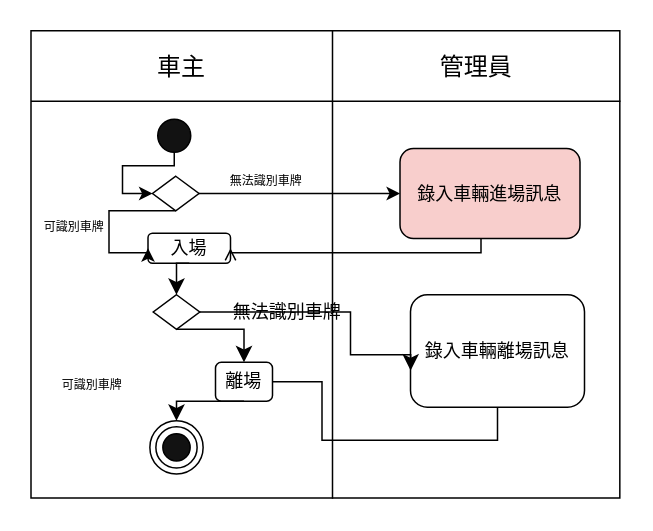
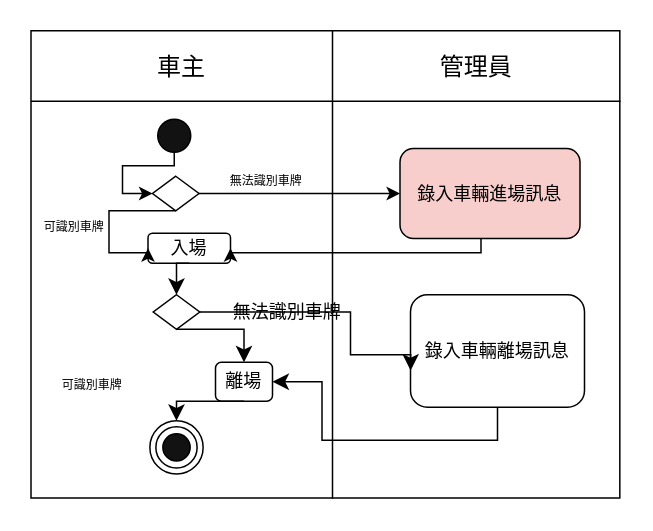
edge "錄入車輛進場訊息" -> "入場": arrowhead open -> classic
edge "錄入車輛離場訊息" -- "離場": arrowhead none -> classic
